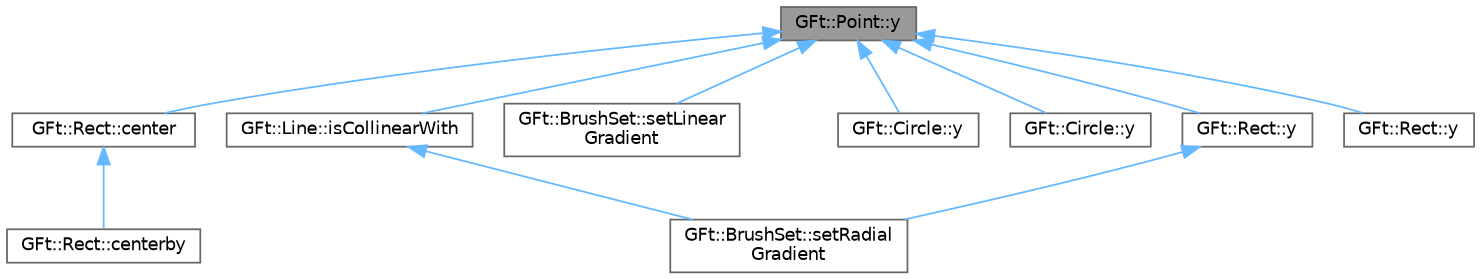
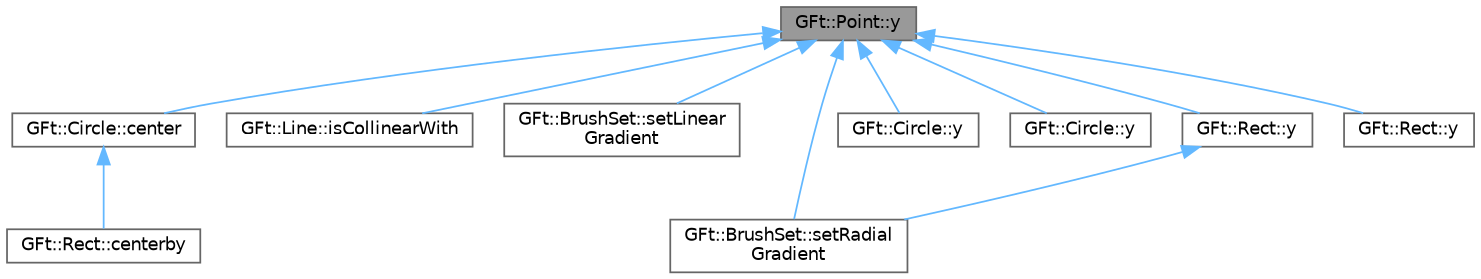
node "GFt::Rect::center": label "GFt::Rect::center" -> "GFt::Circle::center"
edge "GFt::BrushSet::setRadial Gradient" -> "GFt::Line::isCollinearWith": now "GFt::BrushSet::setRadial Gradient" -> "GFt::Point::y"
